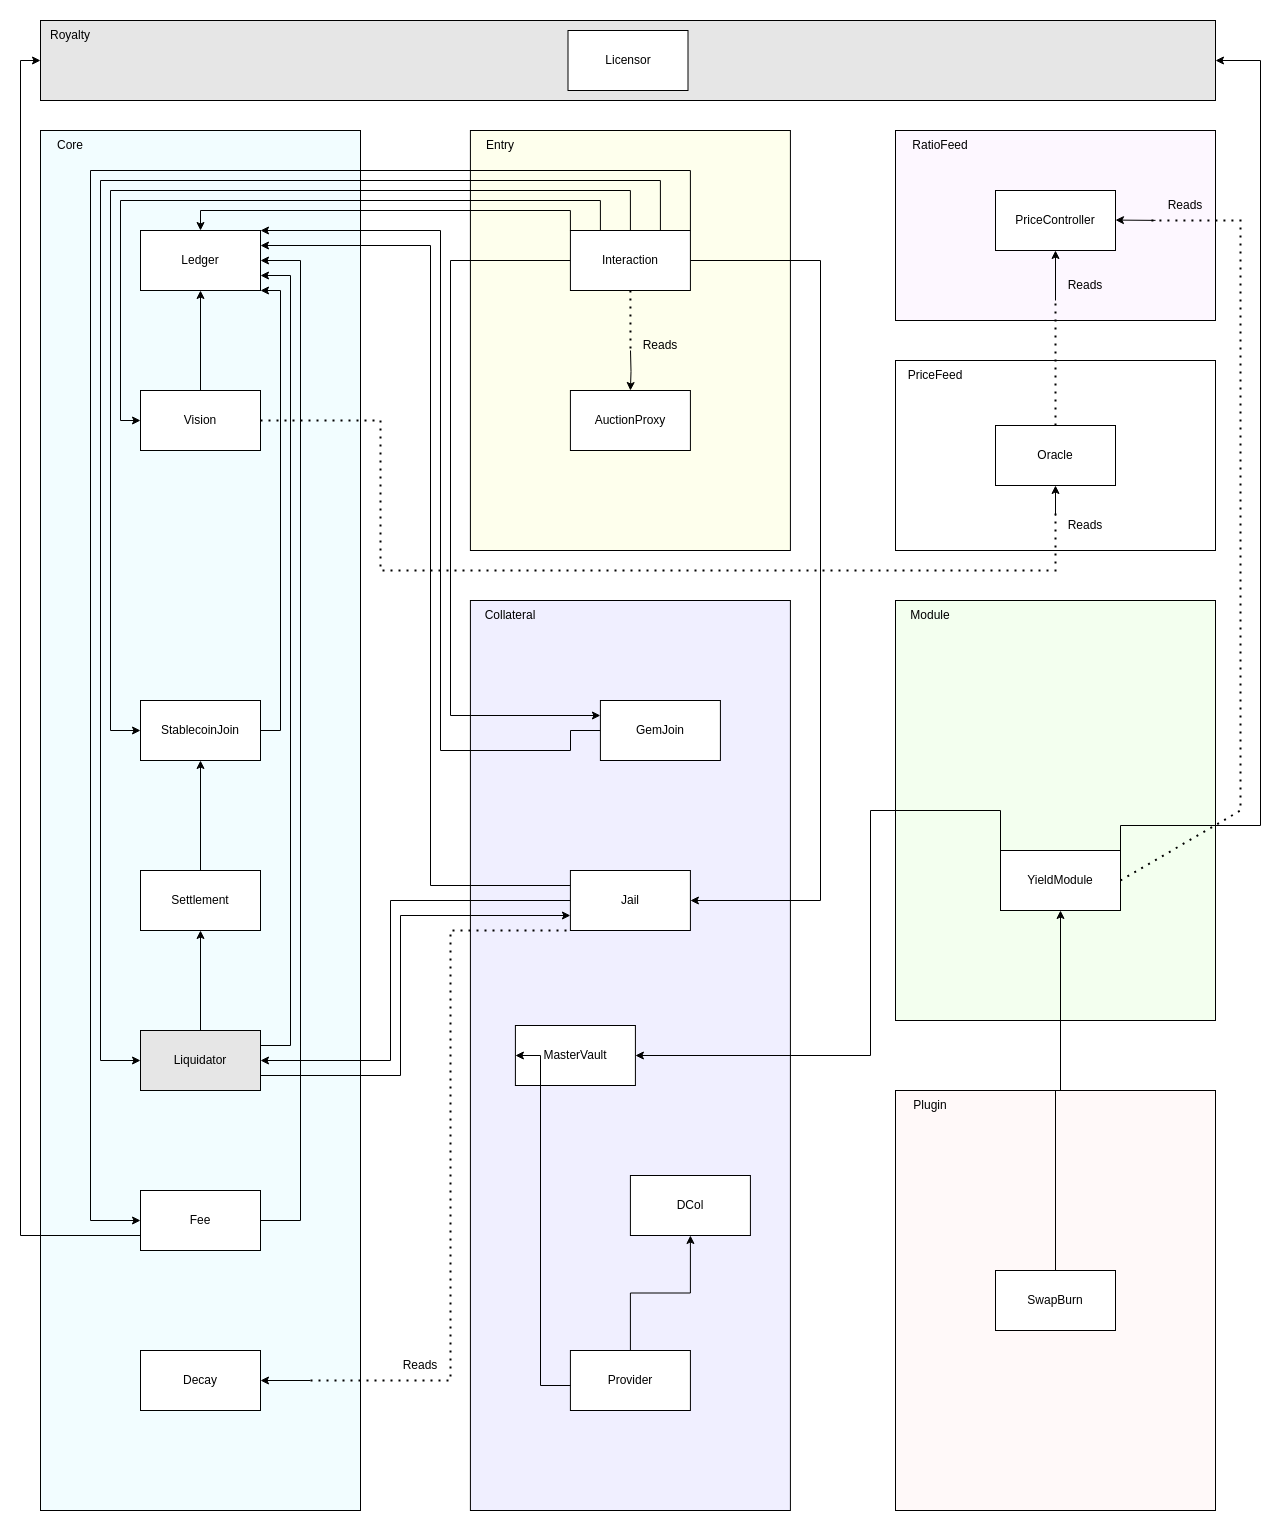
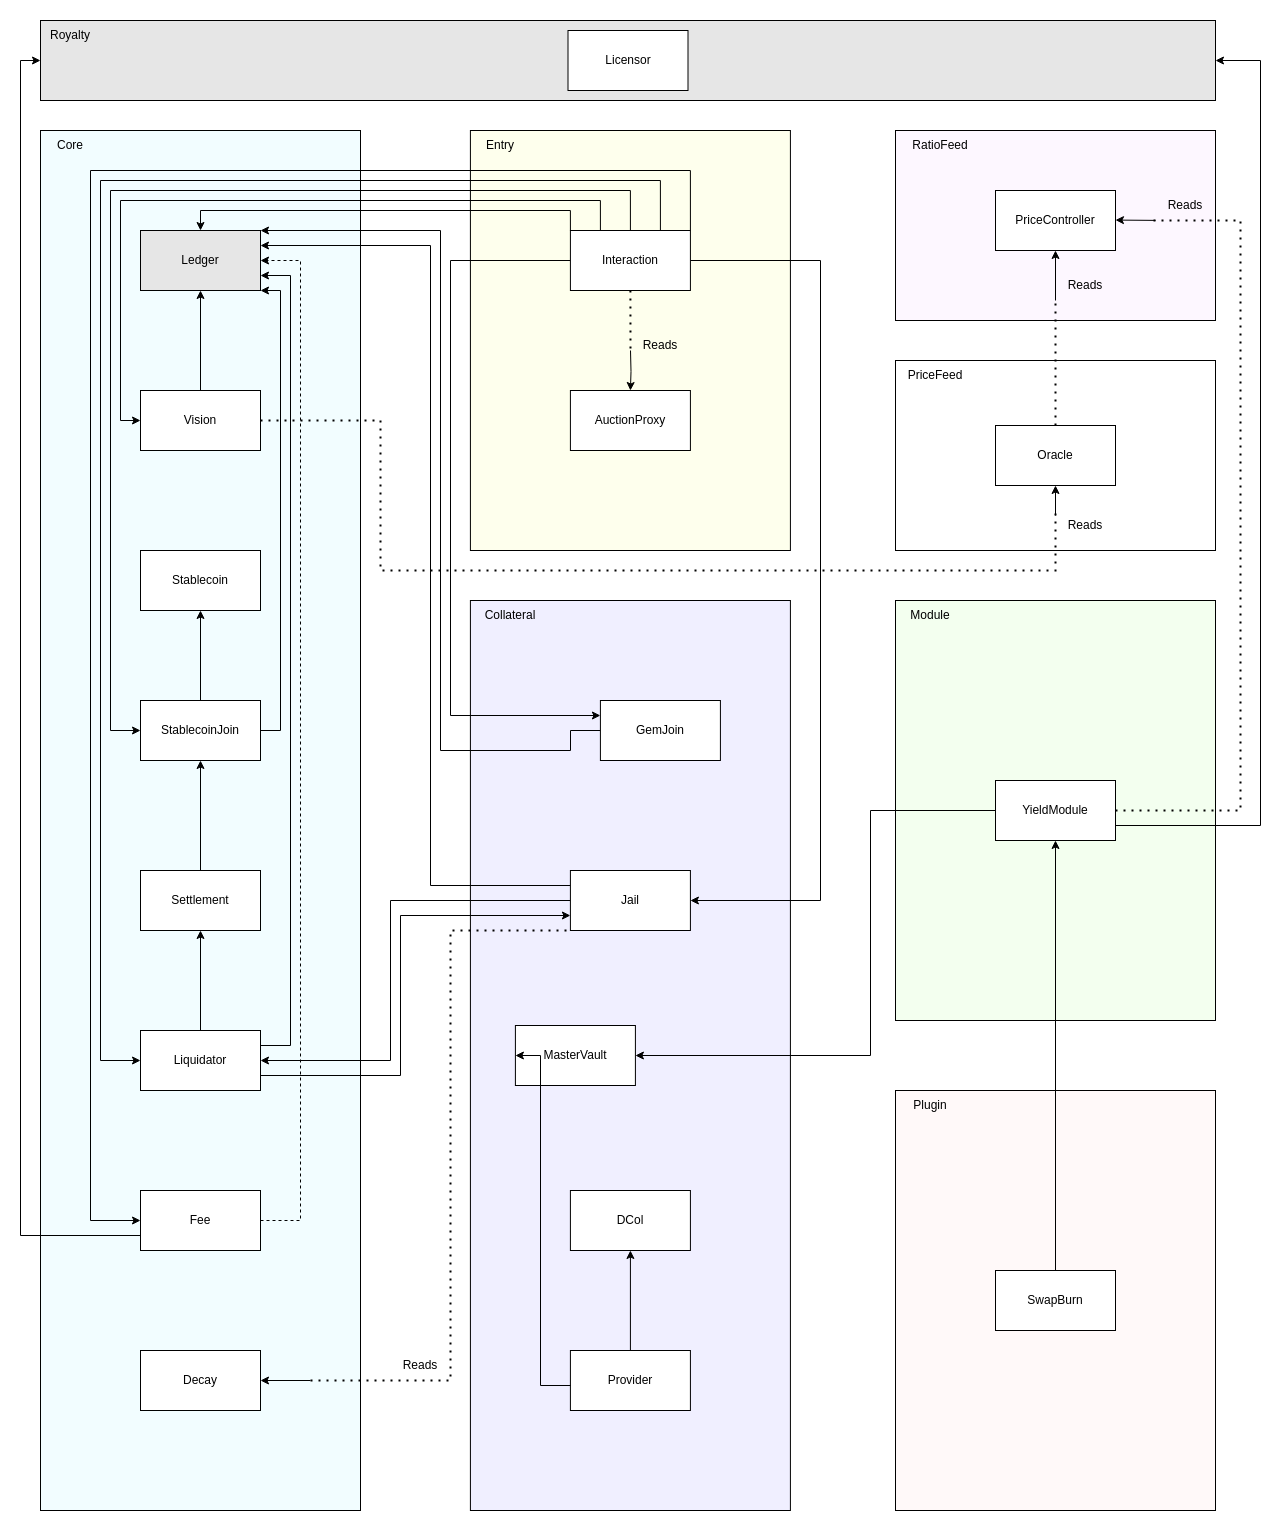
node "Ledger": fillcolor #ffffff -> #e6e6e6
node "Stablecoin": added
edge "StablecoinJoin" -> "Stablecoin": added
edge "Fee" -> "Ledger": style solid -> dashed
node "YieldModule": moved (1061, 881) -> (1056, 811)
node "Liquidator": fillcolor #e6e6e6 -> #ffffff
node "DCol": moved (690, 1206) -> (630, 1221)
